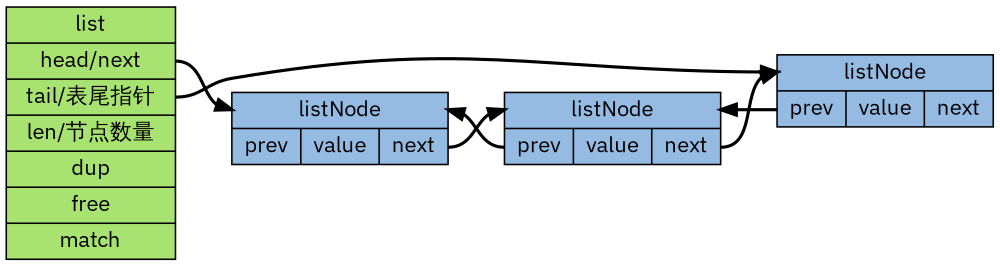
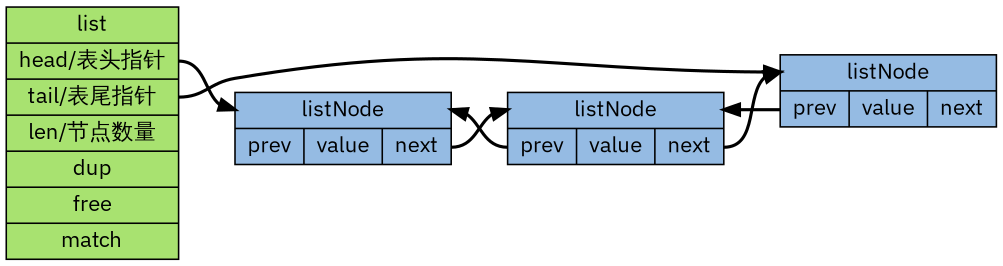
node "list": text "head/next" -> "head/表头指针"
